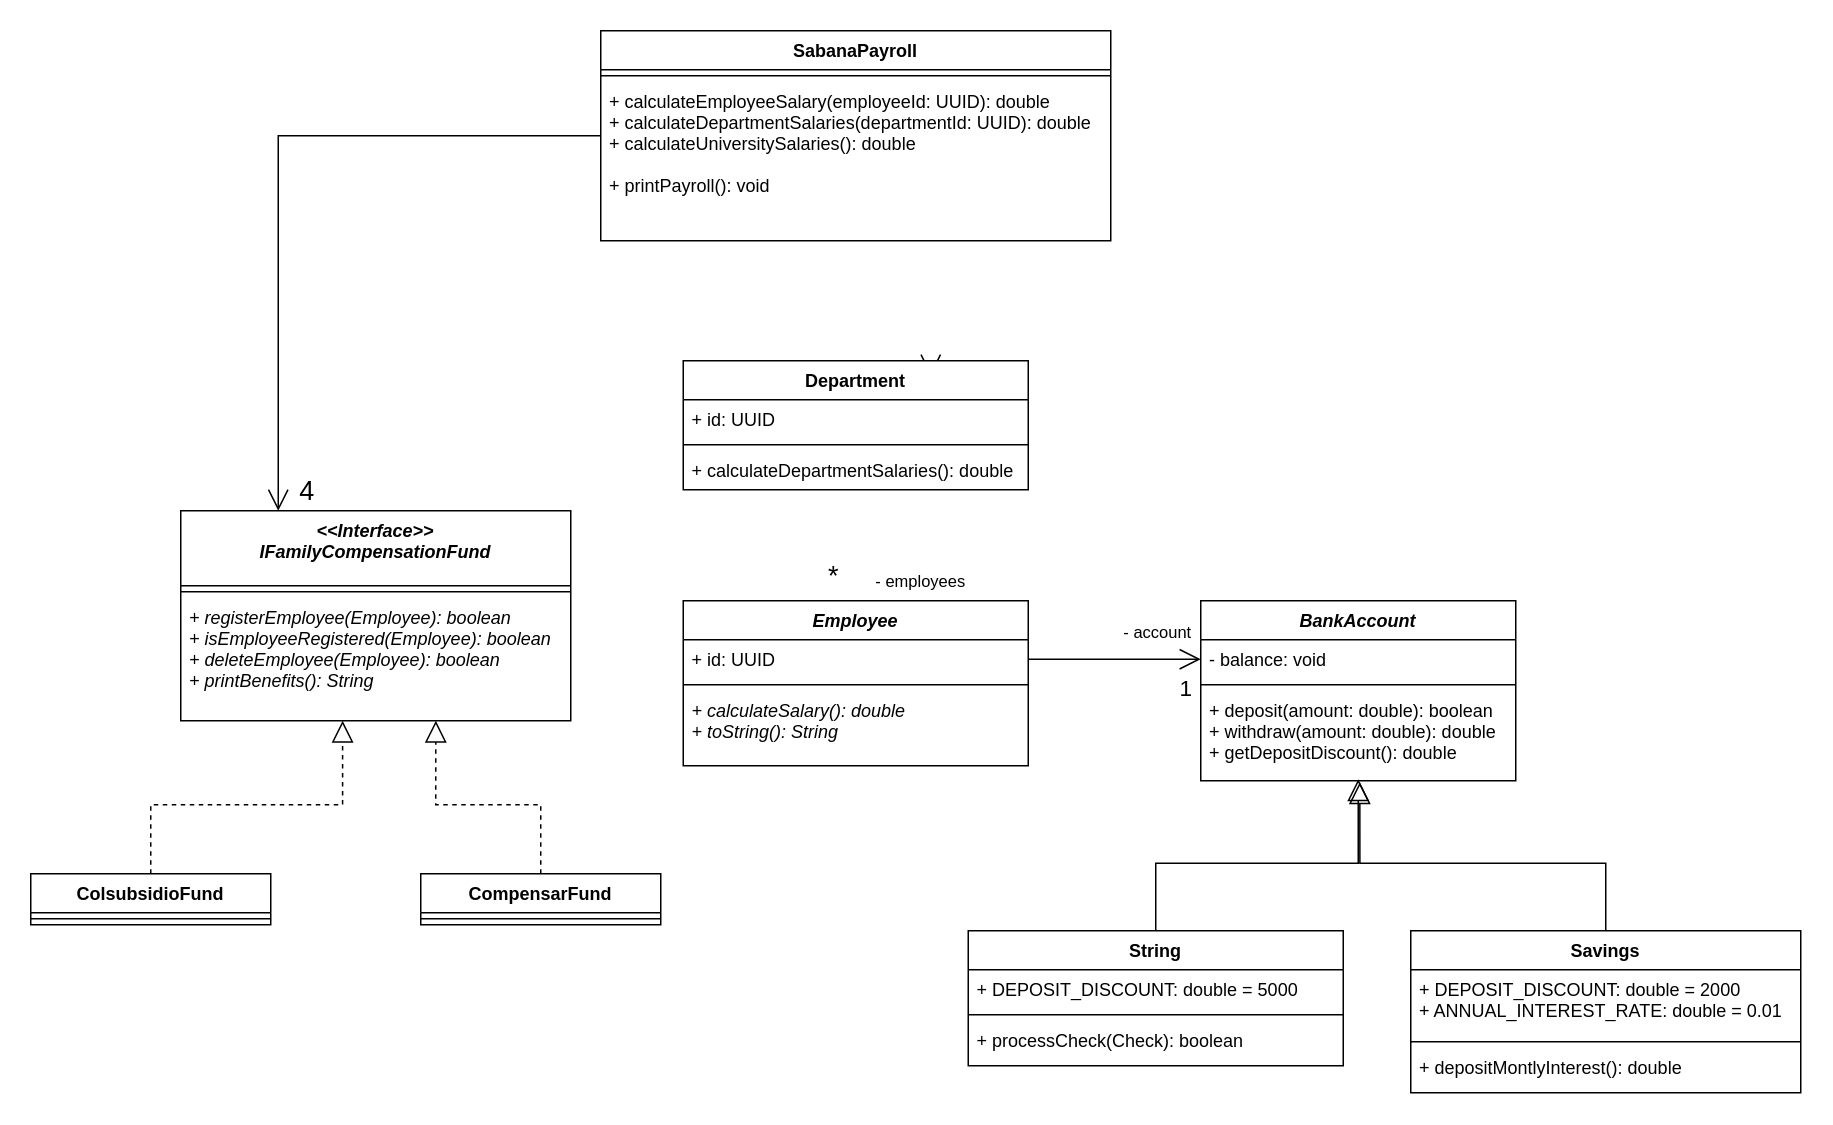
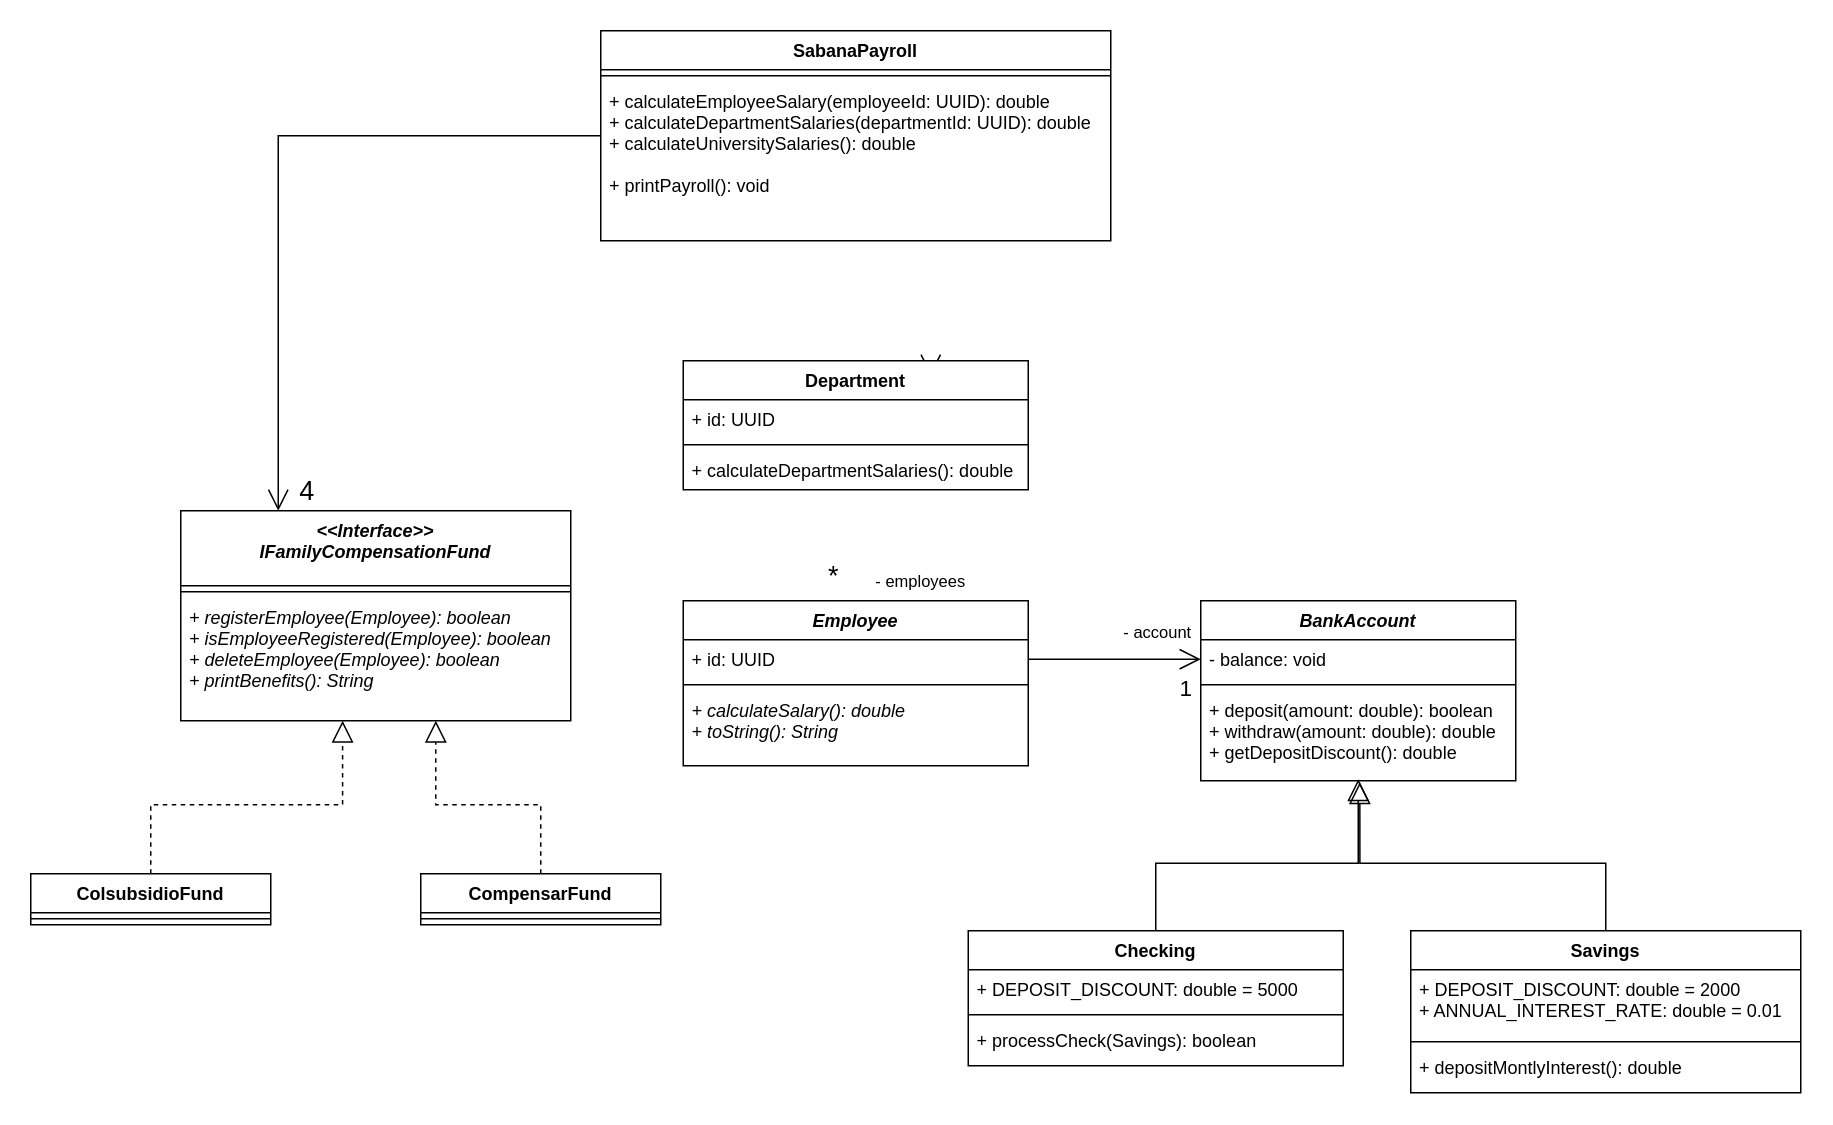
node "String": label "String" -> "Checking"
node "+ processCheck(Check): boolean": label "+ processCheck(Check): boolean" -> "+ processCheck(Savings): boolean"
